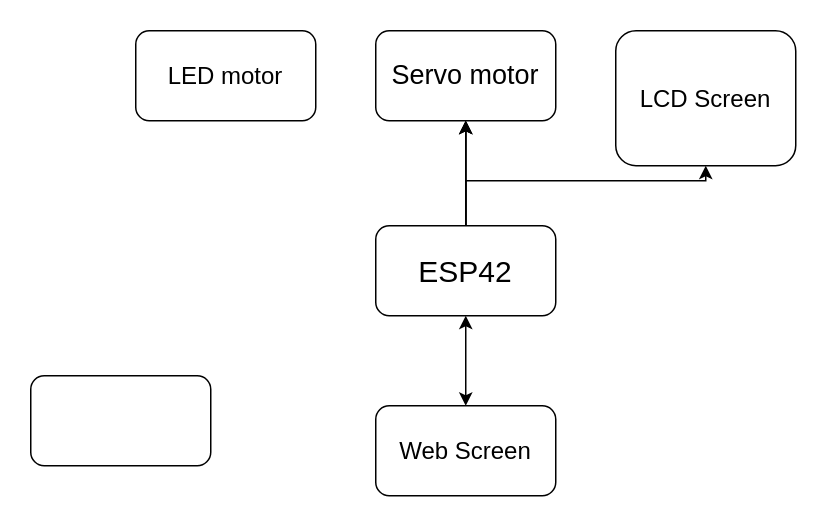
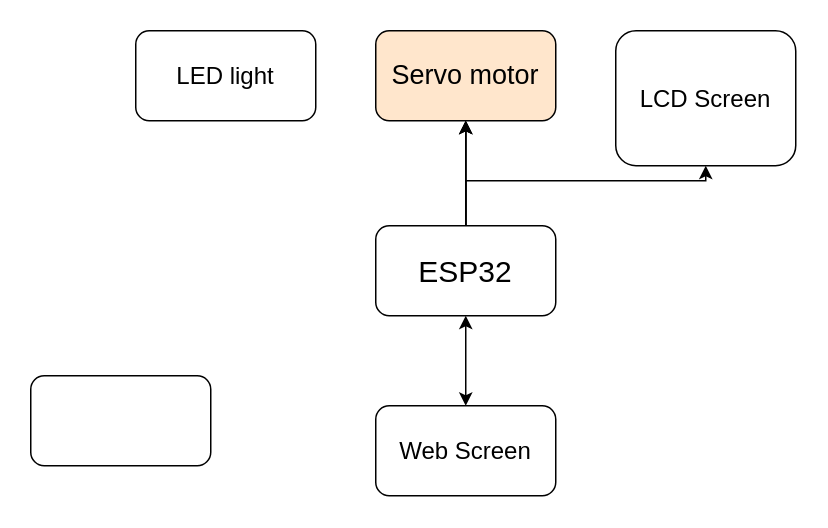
node "LED motor": label "LED motor" -> "LED light"
node "Servo motor": fillcolor #ffffff -> #ffe6cc
node "ESP42": label "ESP42" -> "ESP32"
